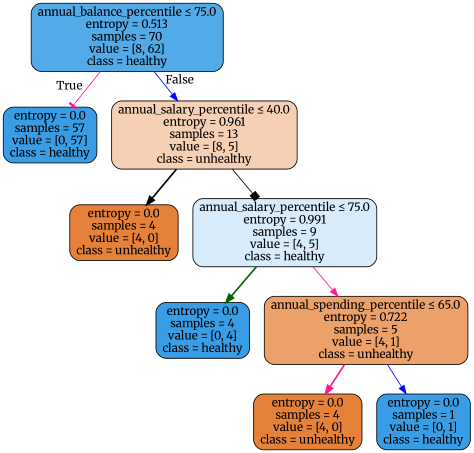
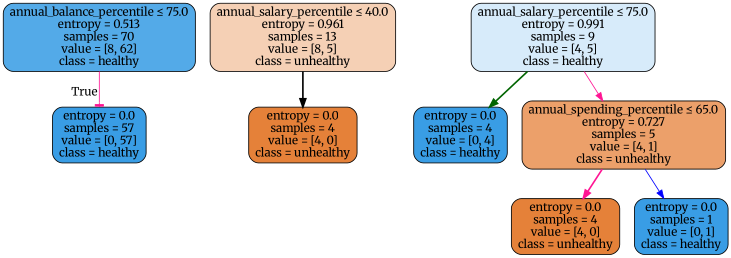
edge "annual_balance_percentile ≤ 75.0" -> "annual_salary_percentile ≤ 40.0": removed
edge "annual_salary_percentile ≤ 40.0" -> "annual_salary_percentile ≤ 75.0": removed
node "annual_spending_percentile ≤ 65.0": text "entropy = 0.722" -> "entropy = 0.727"
